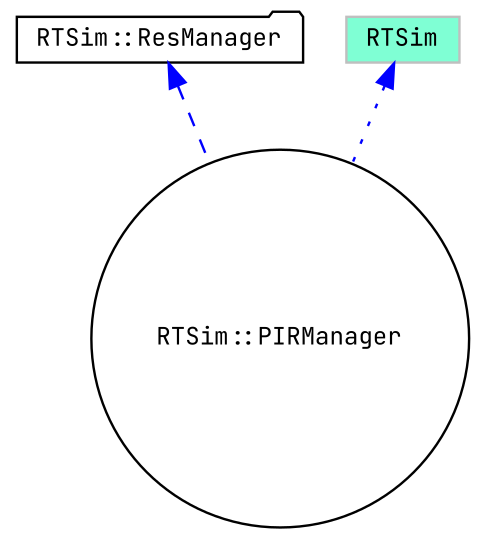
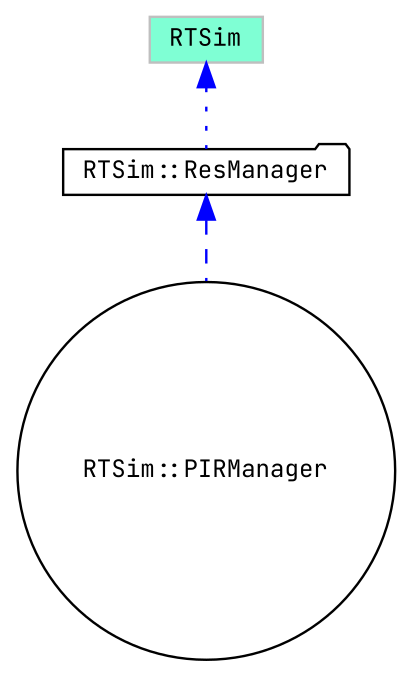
edge "RTSim::PIRManager" -> "RTSim": now "RTSim::ResManager" -> "RTSim"
